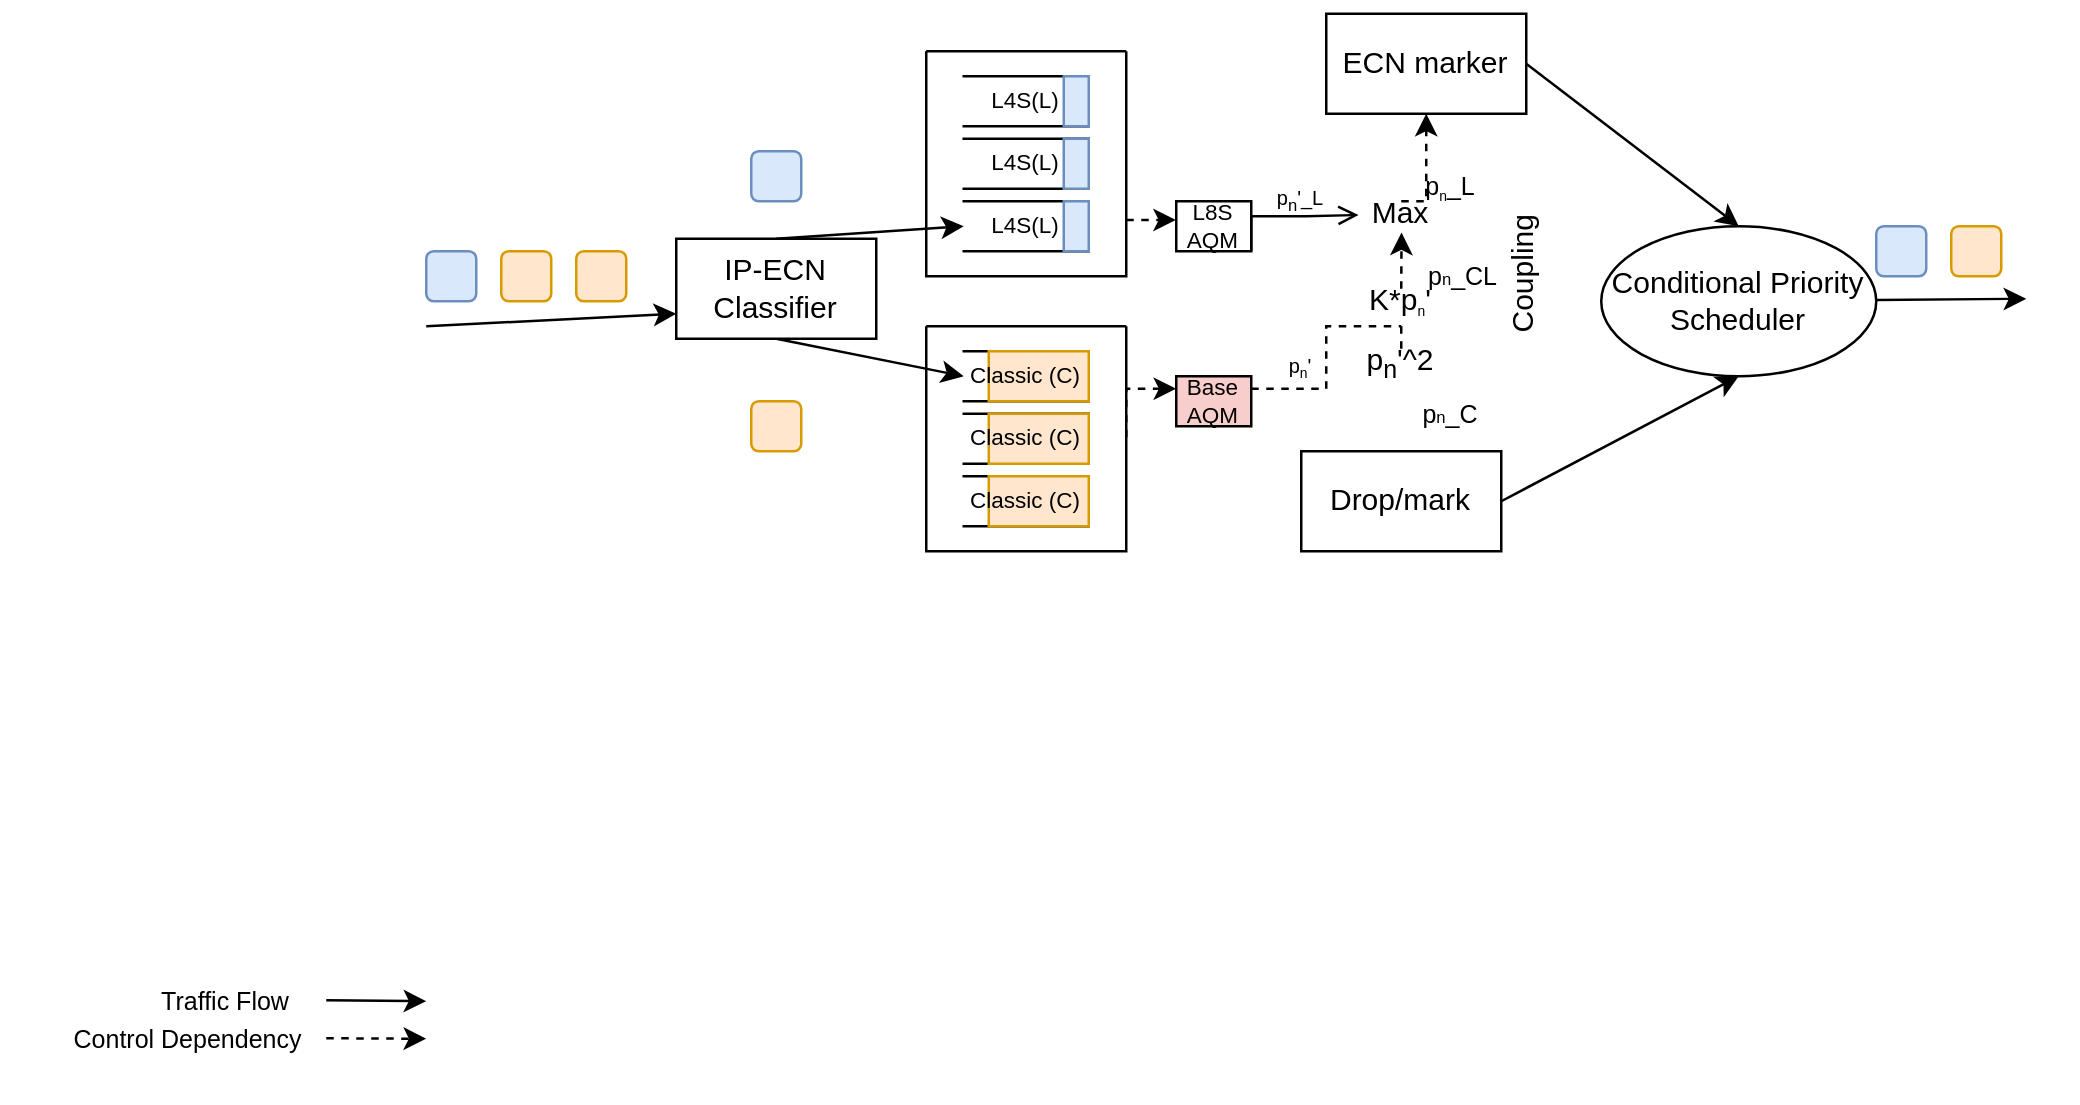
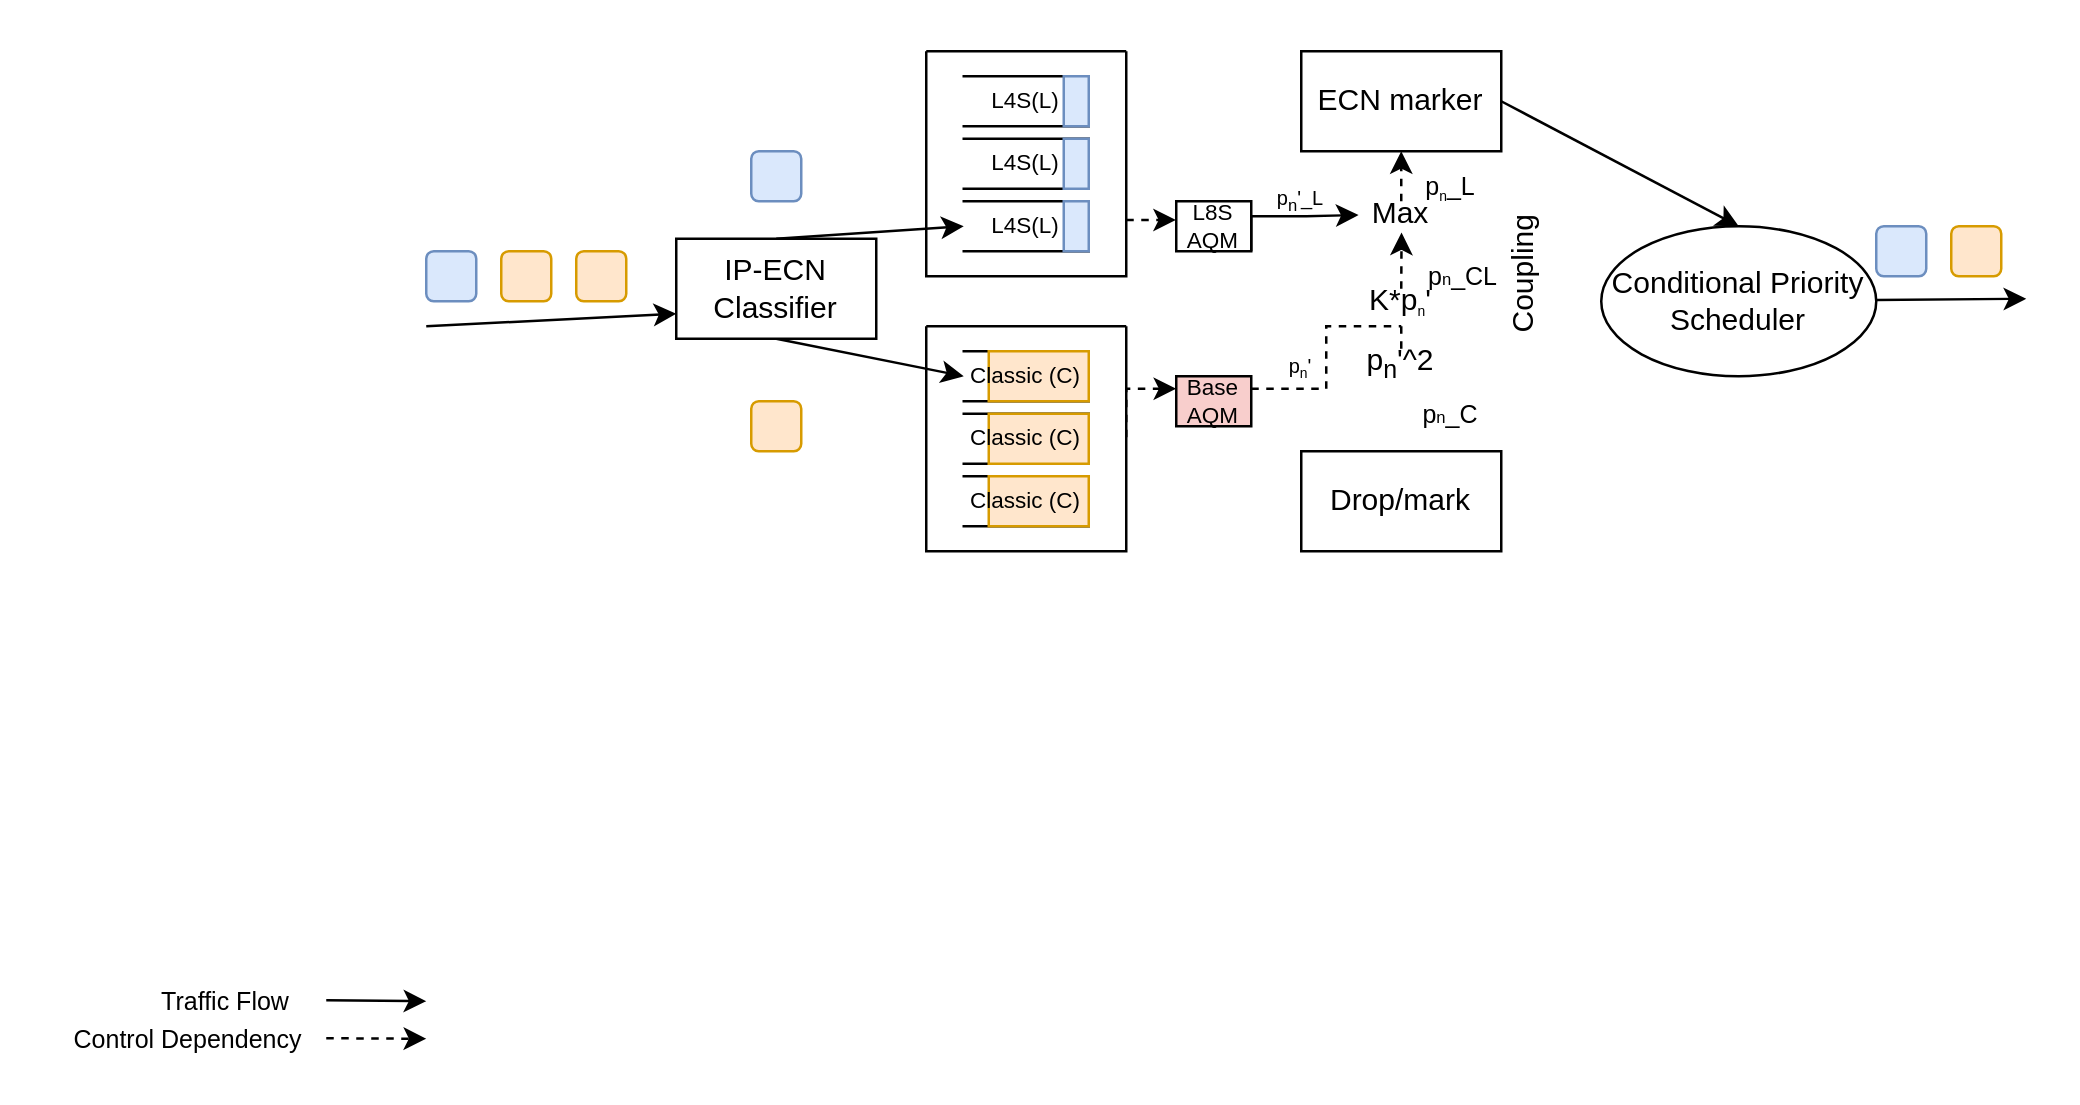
node "ECN marker": moved (1426, 64) -> (1401, 101)
edge "L8S AQM" -> "Max": arrowhead open -> classic
edge "Drop/mark" -> "Conditional Priority Scheduler": removed
